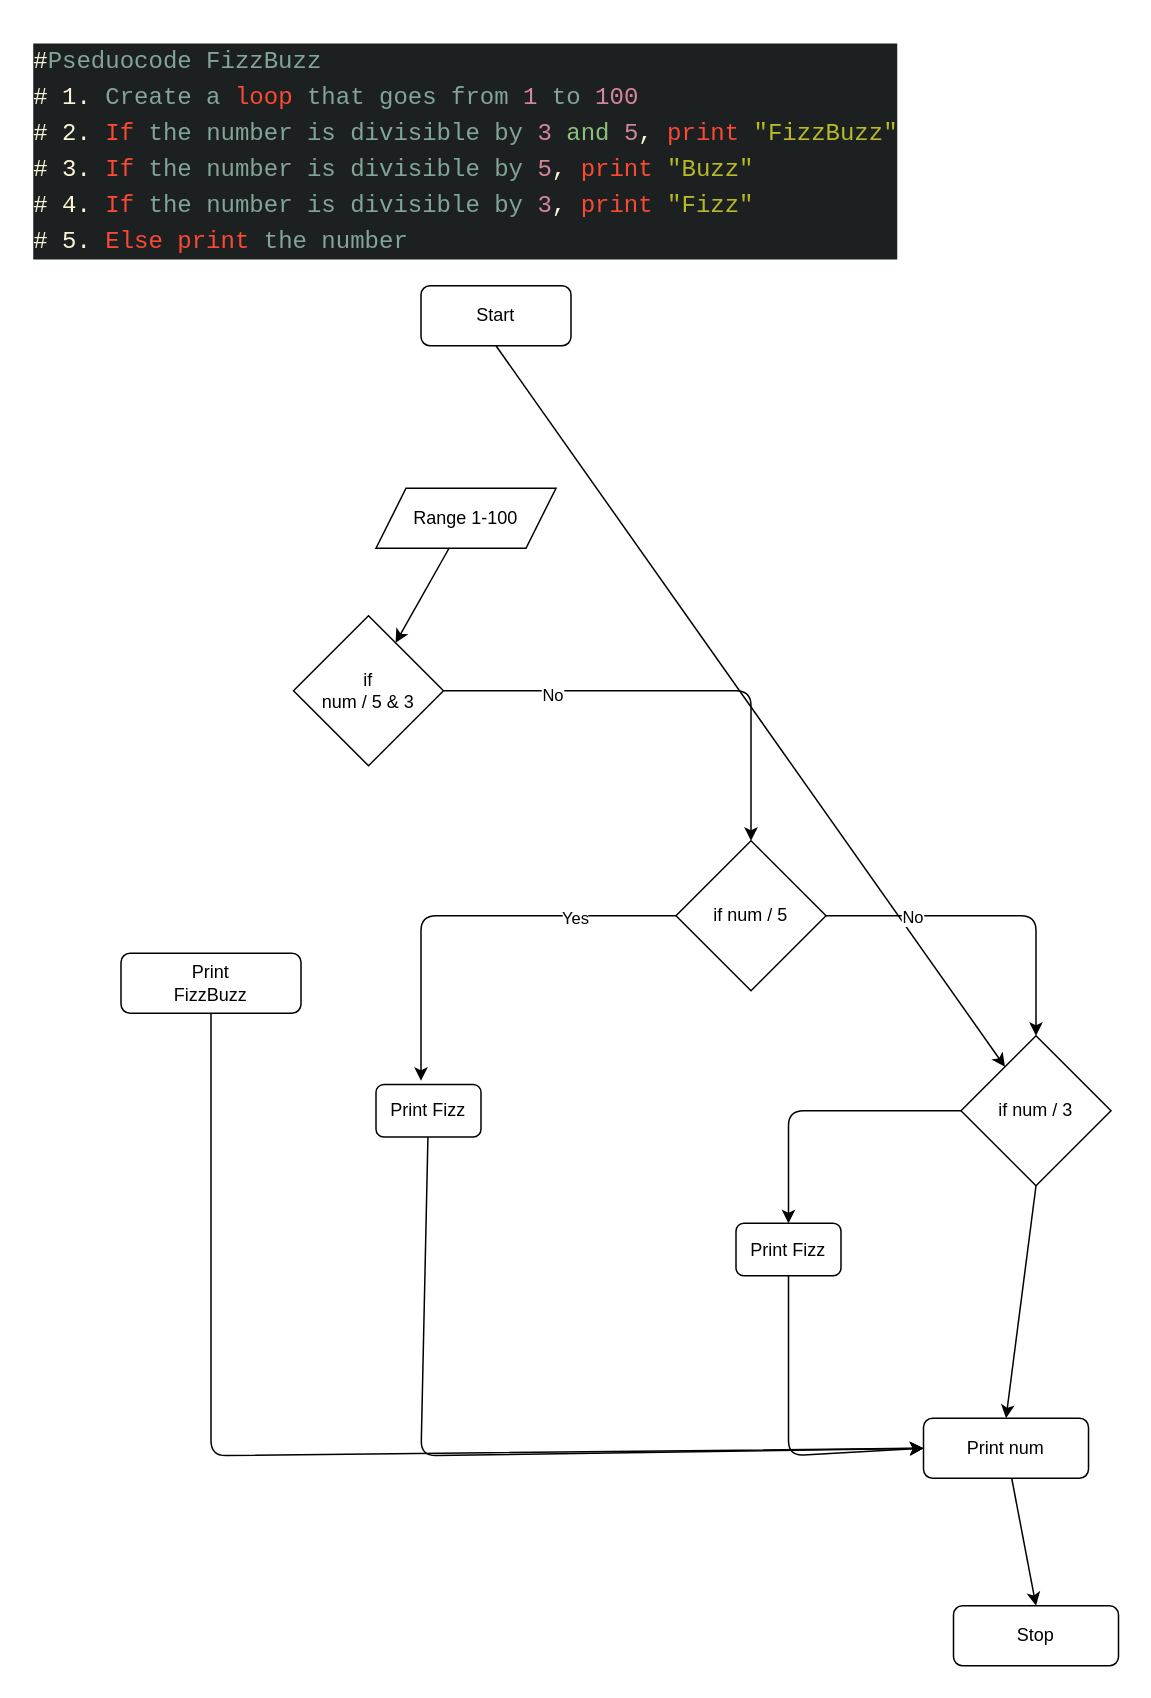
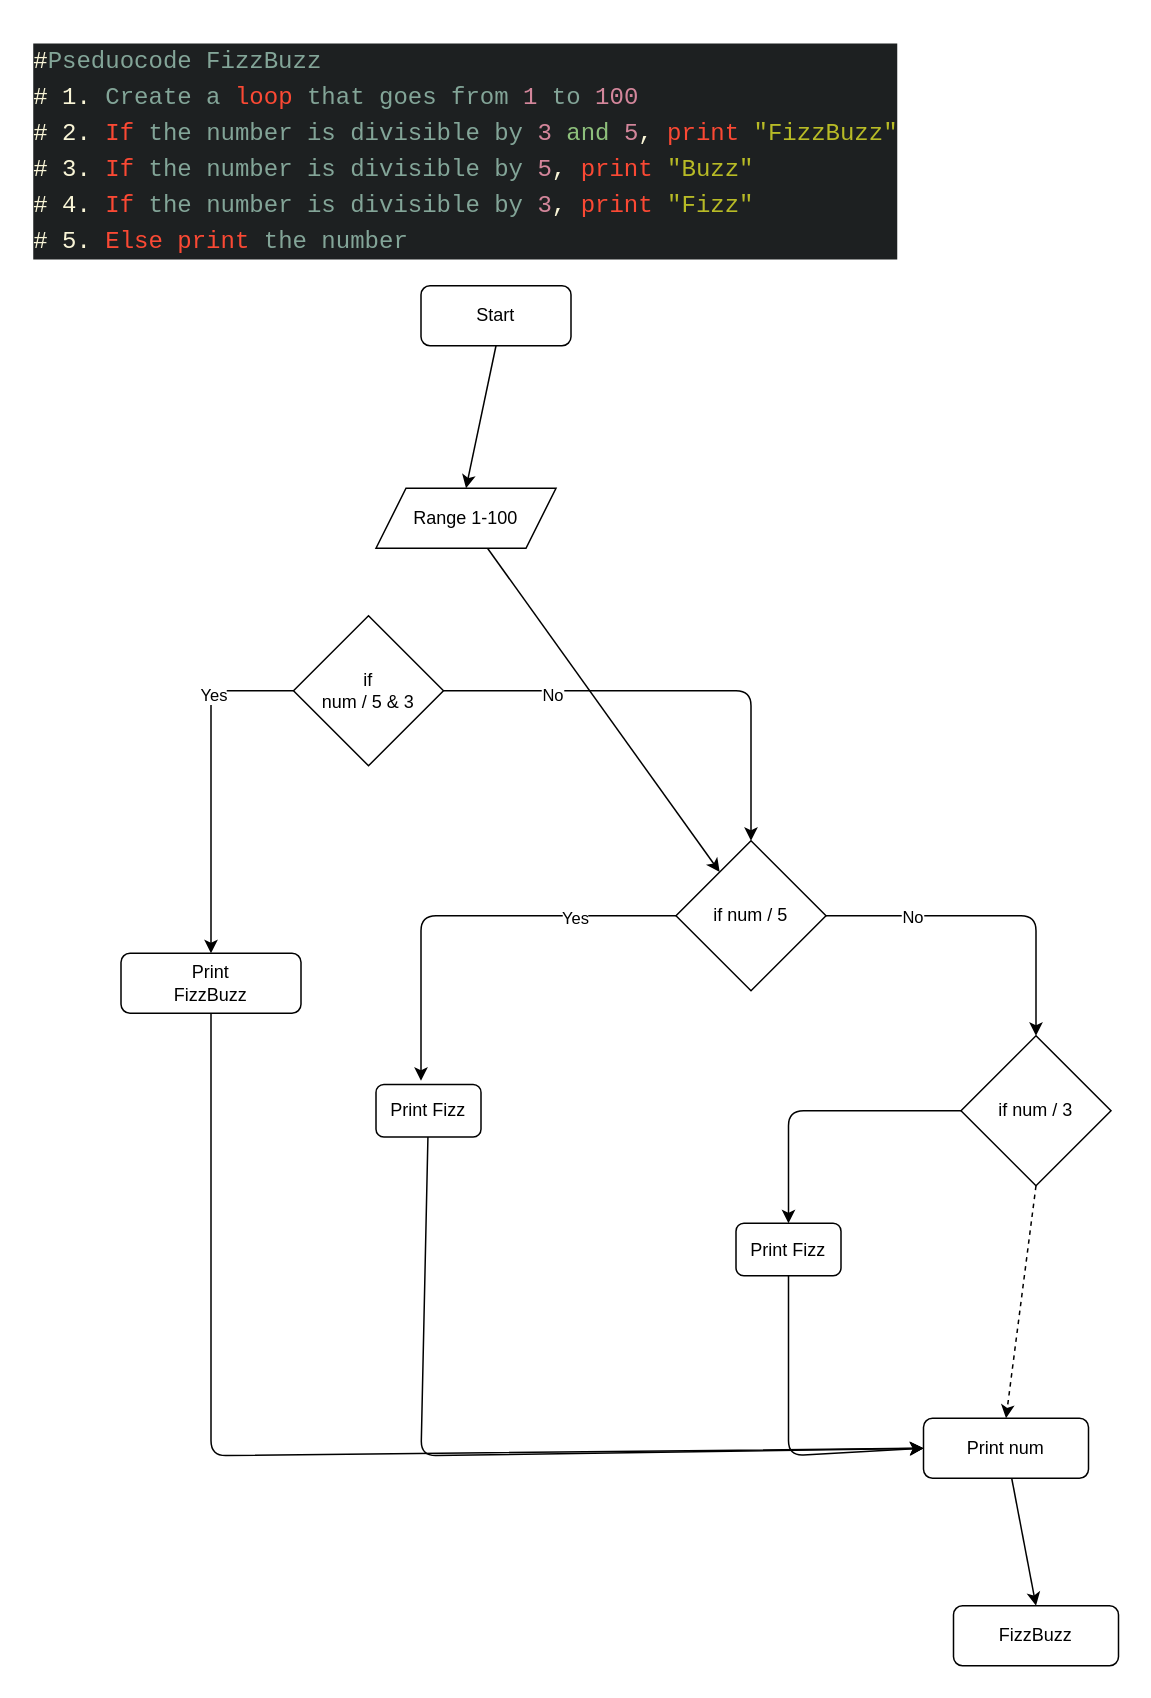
edge "Start" -> "if num / 3": now "Start" -> "Range 1-100"
edge "Range 1-100" -> "if num / 5 & 3": now "Range 1-100" -> "if num / 5"
edge "if num / 5 & 3" -> "Print FizzBuzz": added, label "Yes"
edge "if num / 3" -> "Print num": style solid -> dashed
node "Stop": label "Stop" -> "FizzBuzz"
